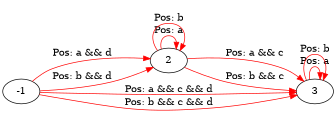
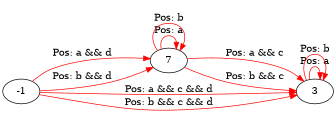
node "2": label "2" -> "7"
